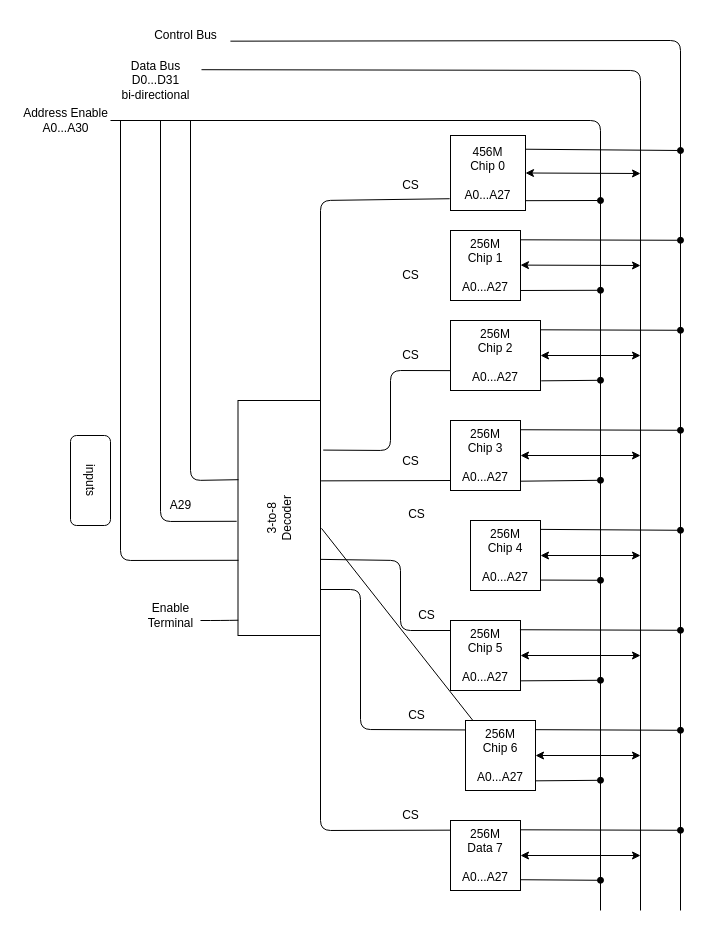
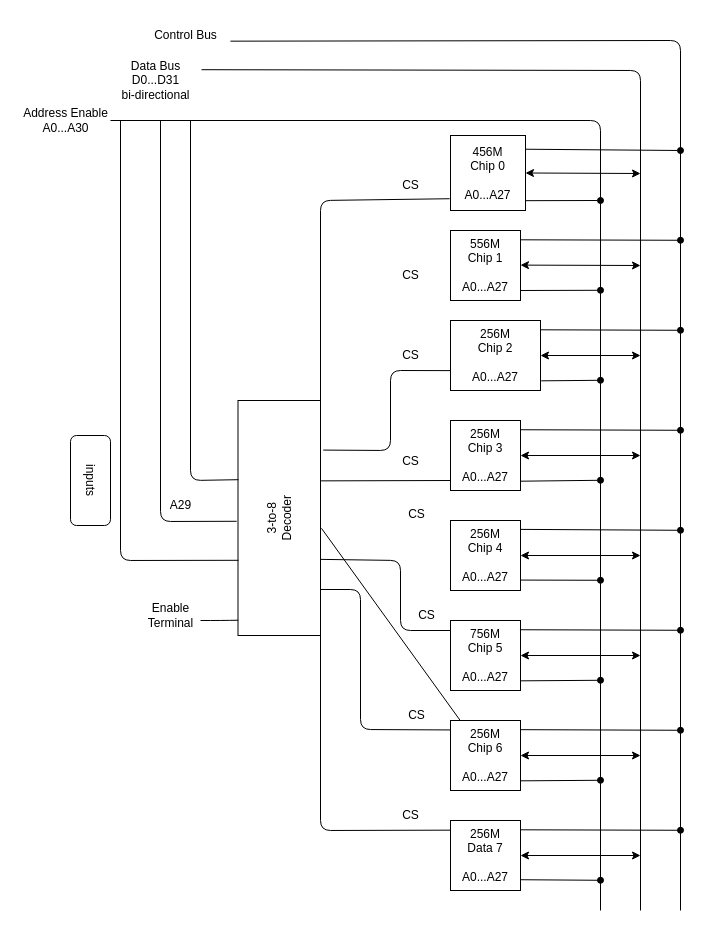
node "256M Chip 1 A0...A27": label "256M Chip 1 A0...A27" -> "556M Chip 1 A0...A27"
node "256M Chip 4 A0...A27": moved (506, 556) -> (486, 556)
node "256M Chip 5 A0...A27": label "256M Chip 5 A0...A27" -> "756M Chip 5 A0...A27"
node "256M Chip 6 A0...A27": moved (501, 756) -> (486, 756)
